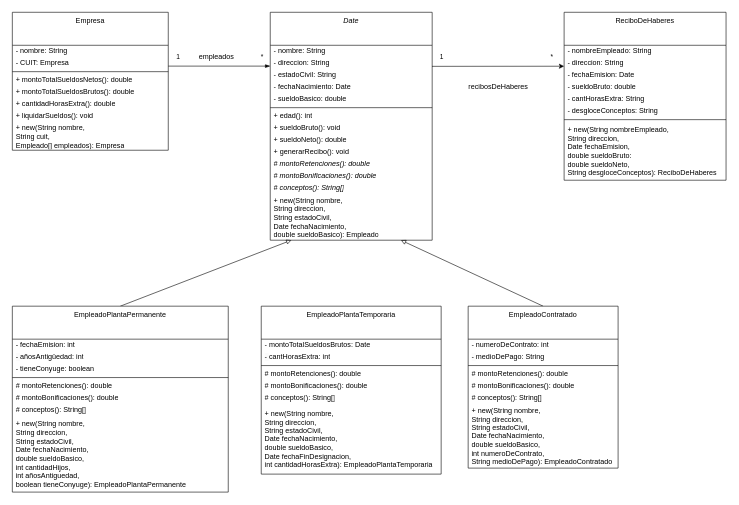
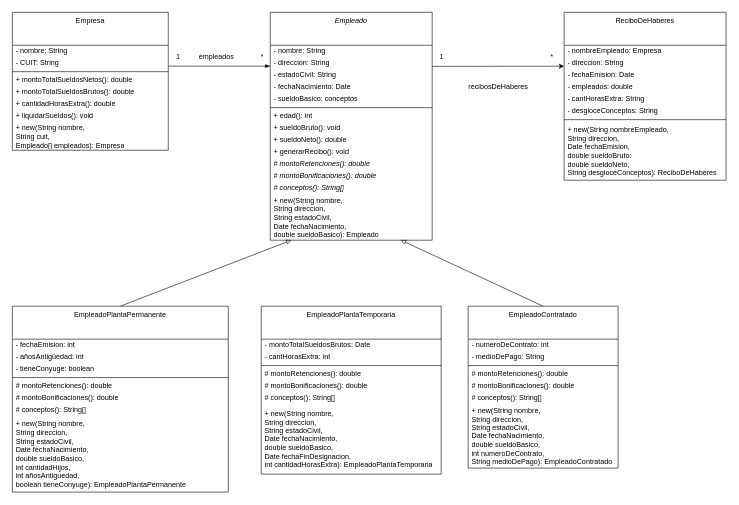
node "Date": label "Date" -> "Empleado"
node "- nombreEmpleado: String": label "- nombreEmpleado: String" -> "- nombreEmpleado: Empresa"
node "- CUIT: Empresa": label "- CUIT: Empresa" -> "- CUIT: String"
node "- sueldoBruto: double": label "- sueldoBruto: double" -> "- empleados: double"
node "- sueldoBasico: double": label "- sueldoBasico: double" -> "- sueldoBasico: conceptos"
